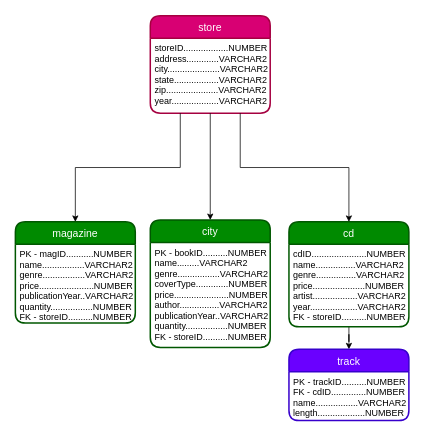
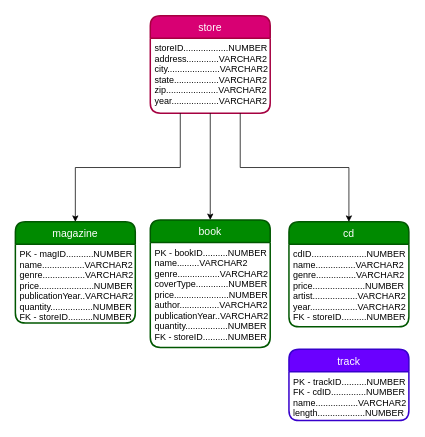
node "city": label "city" -> "book"
edge "cd" -> "track": removed
